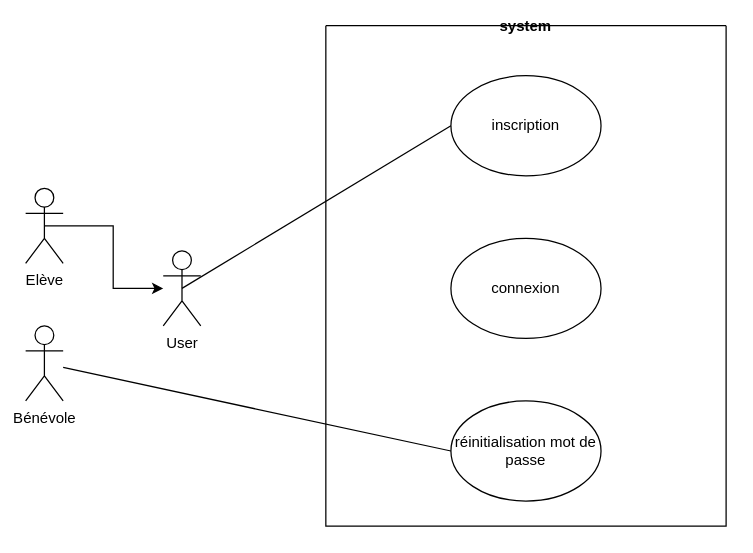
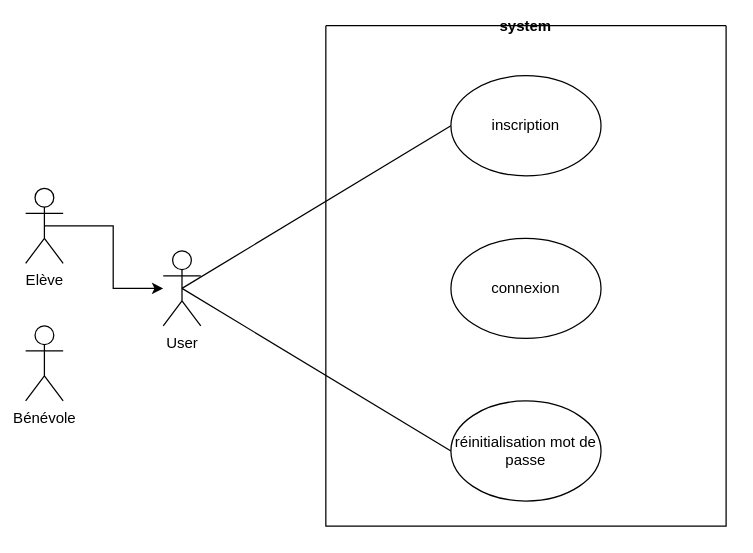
edge "Bénévole" -- "réinitialisation mot de passe": now "User" -- "réinitialisation mot de passe"
